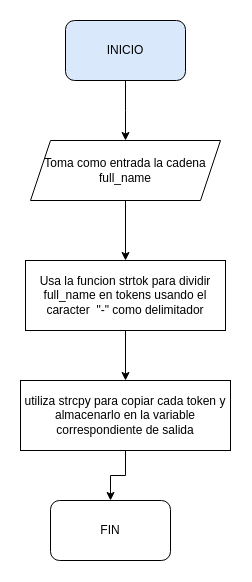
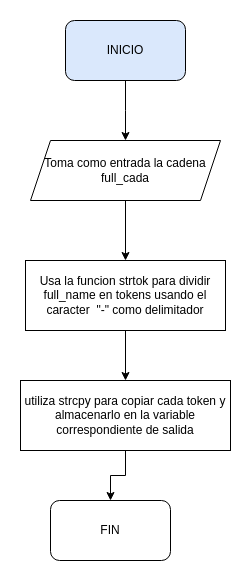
node "Toma como entrada la cadena full_name": label "Toma como entrada la cadena full_name" -> "Toma como entrada la cadena full_cada"
